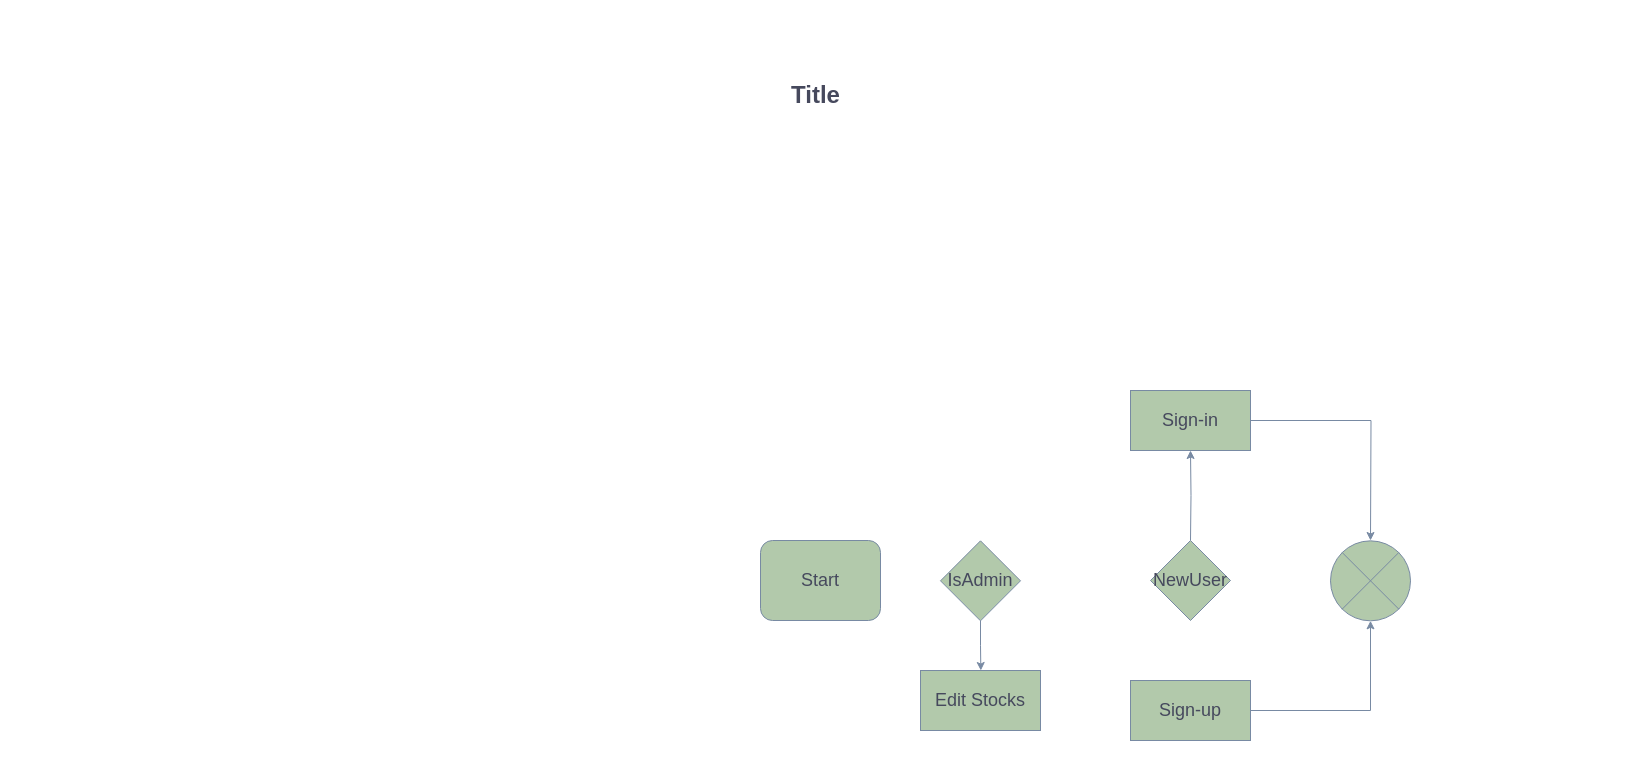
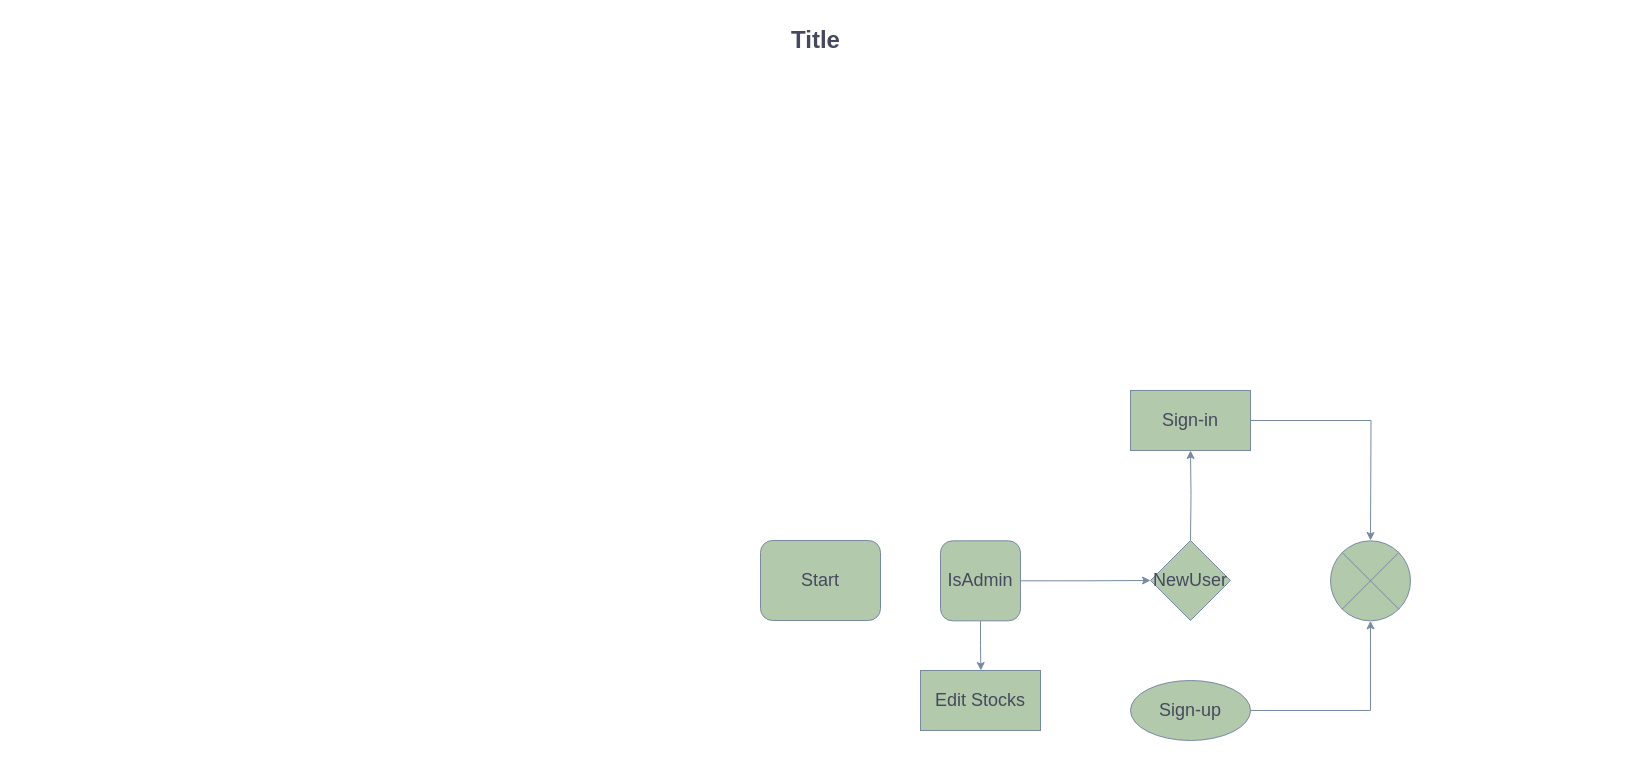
node "Title": moved (816, 96) -> (816, 41)
node "IsAdmin": shape diamond -> rounded rectangle
edge "IsAdmin" -> "NewUser": added
node "Sign-up": shape rectangle -> ellipse
